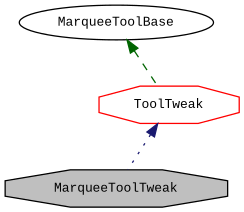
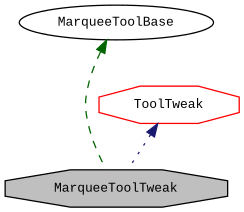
edge "ToolTweak" -> "MarqueeToolBase": now "MarqueeToolTweak" -> "MarqueeToolBase"
